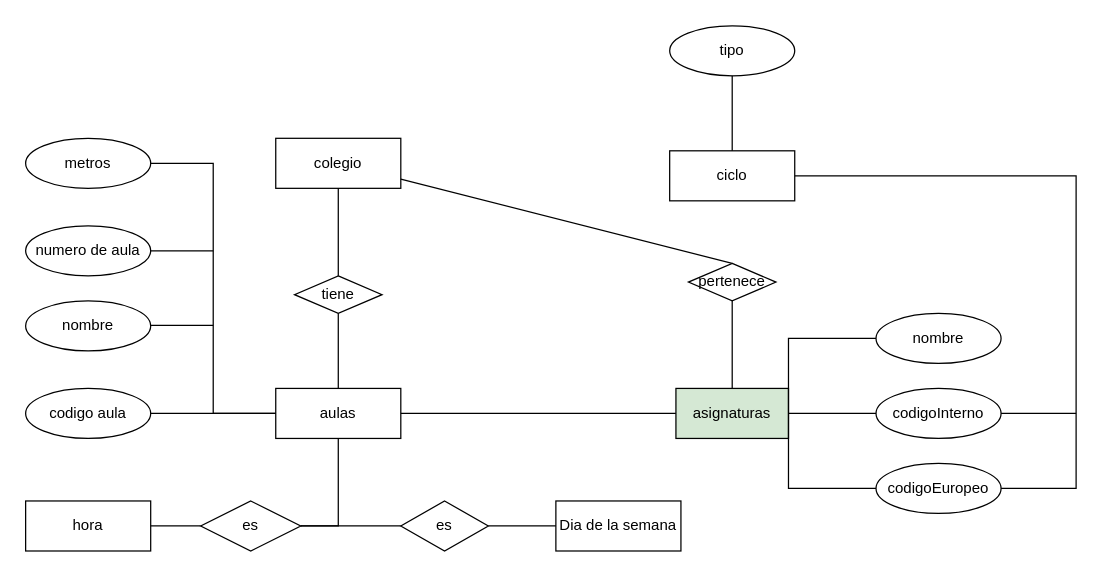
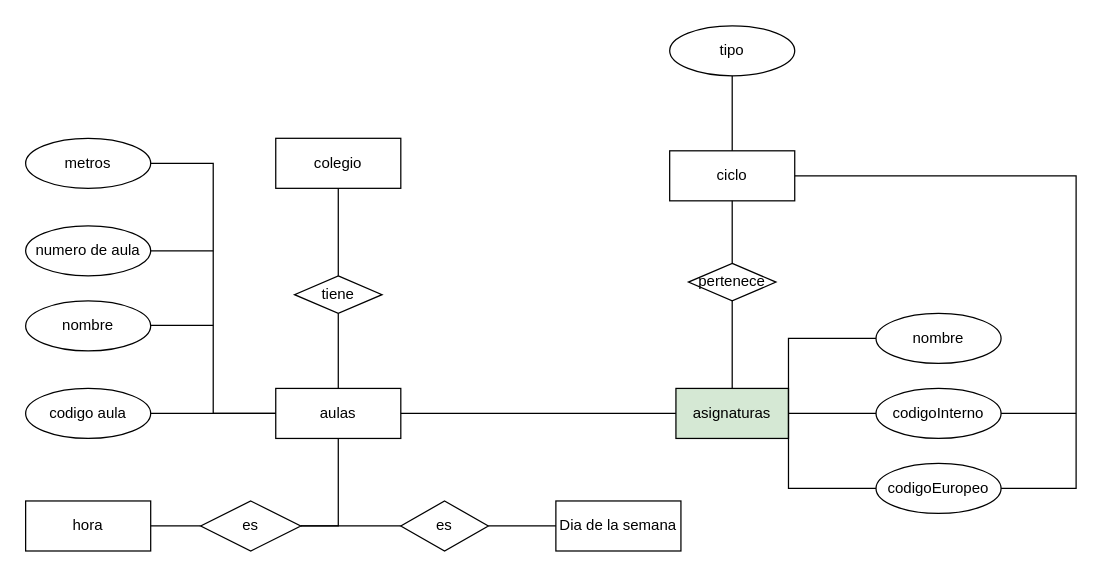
edge "colegio" -- "pertenece": now "ciclo" -- "pertenece"
